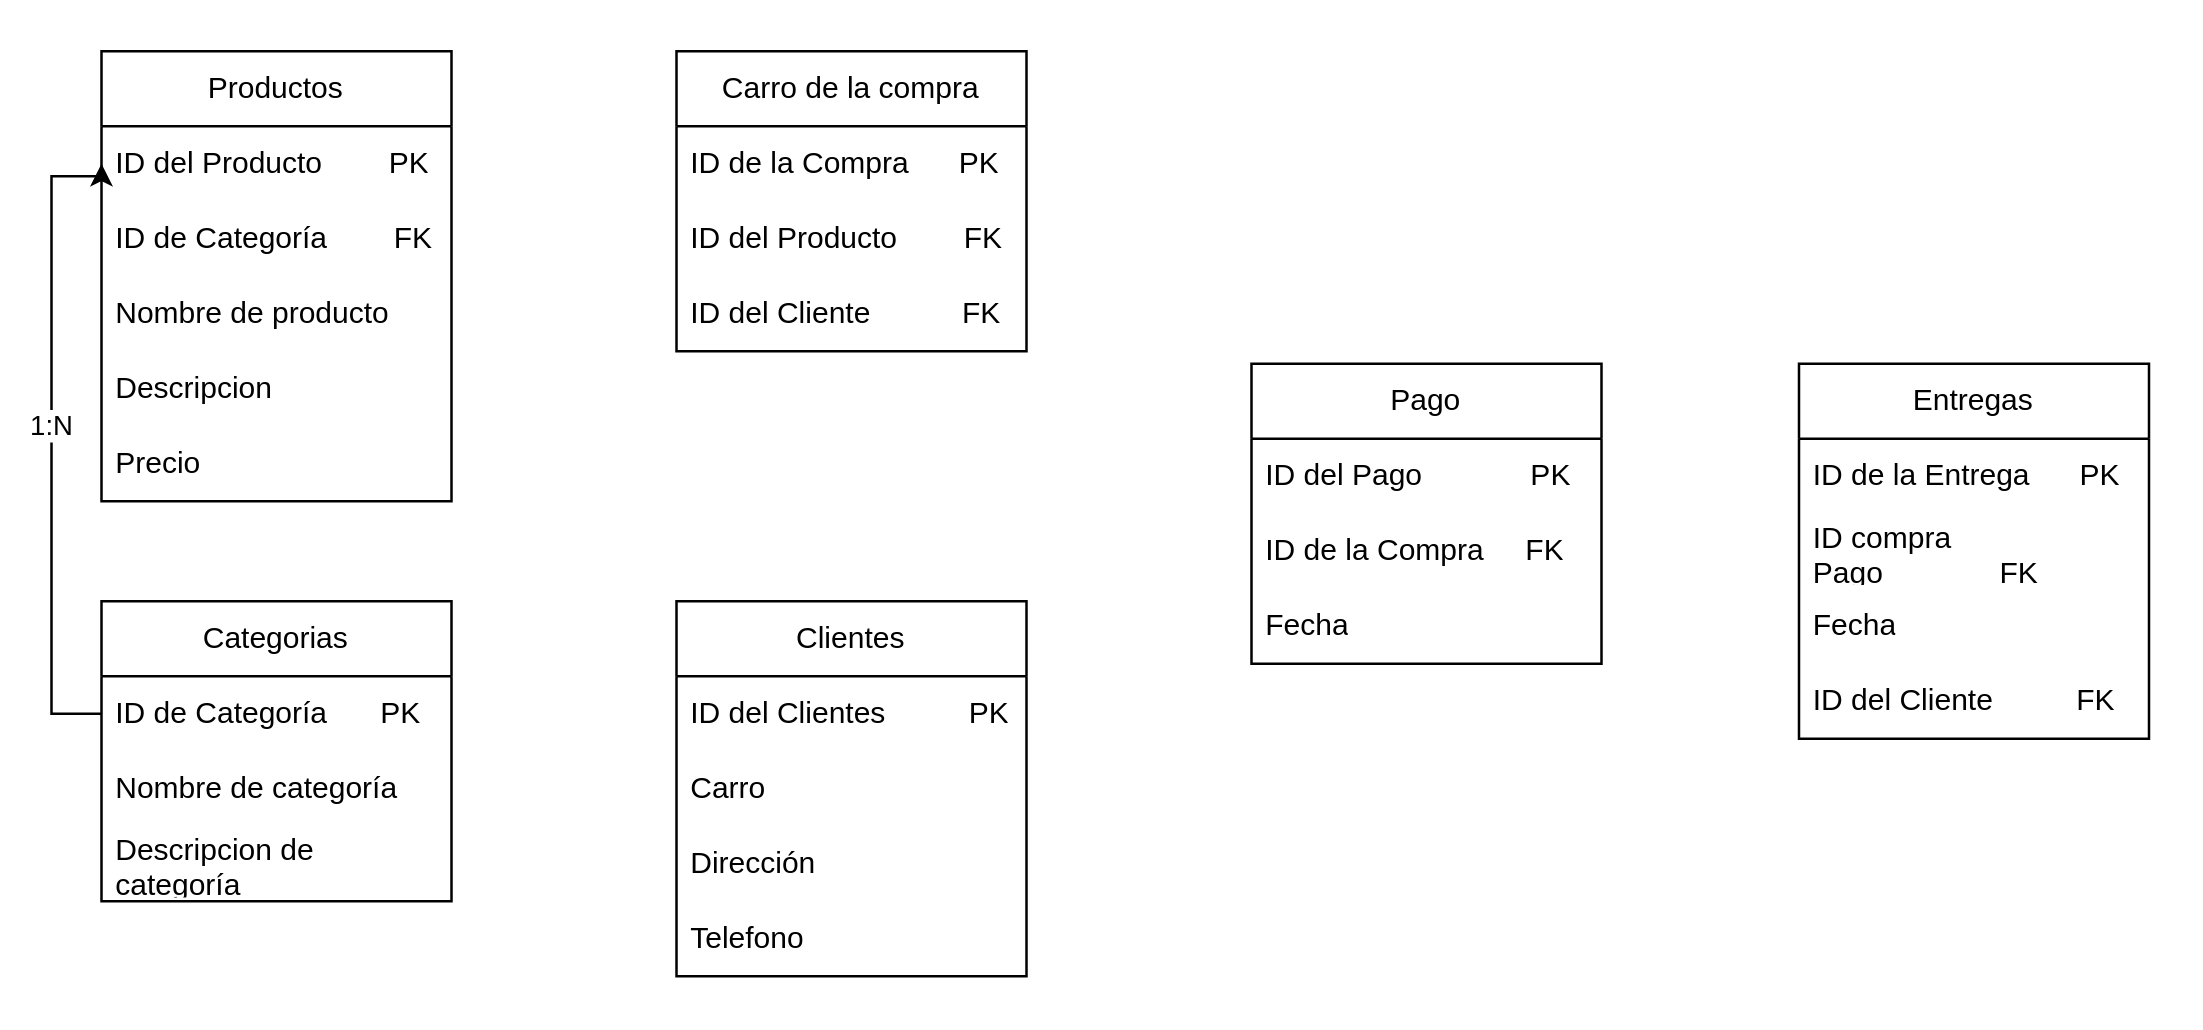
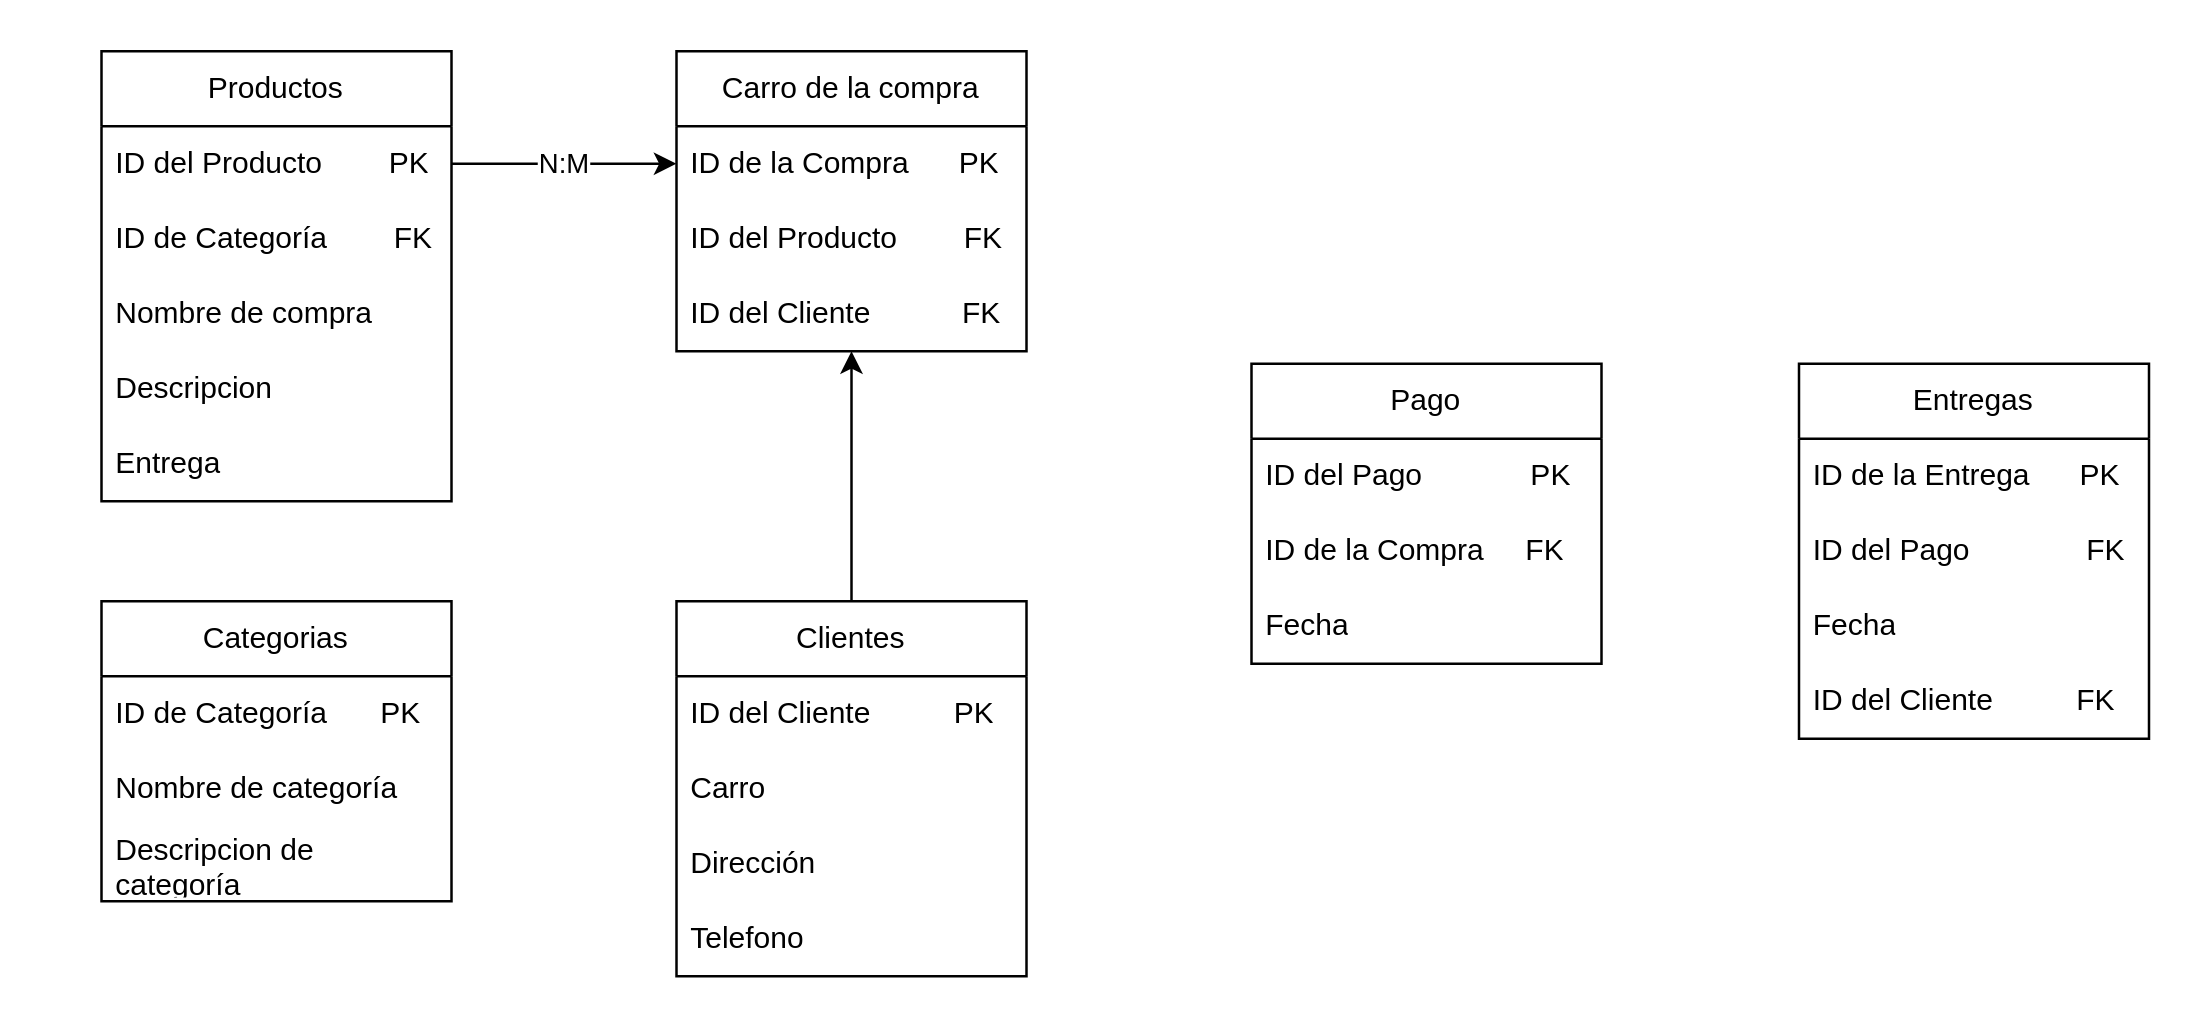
edge "ID del Producto PK" -> "ID de la Compra PK": added, label "N:M"
node "Nombre de producto": label "Nombre de producto" -> "Nombre de compra"
edge "ID de Categoría" -> "ID del Producto PK": removed, label "1:N"
node "Precio": label "Precio" -> "Entrega"
edge "Clientes" -> "Carro de la compra": added
node "ID compra Pago FK": label "ID compra Pago FK" -> "ID del Pago FK"
node "ID del Clientes PK": label "ID del Clientes PK" -> "ID del Cliente PK"
